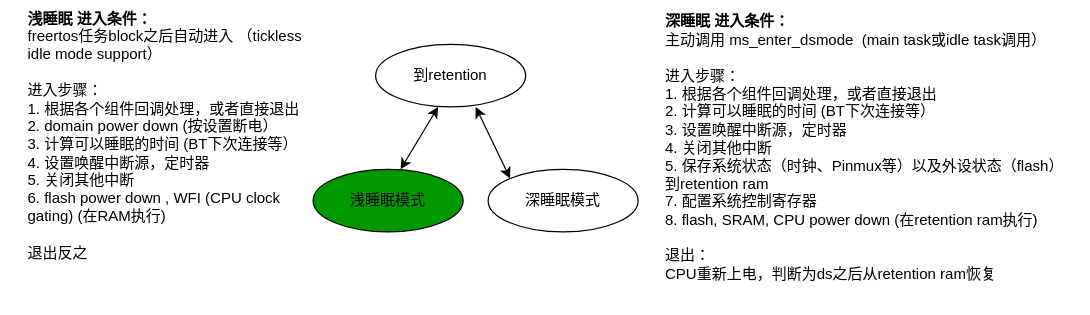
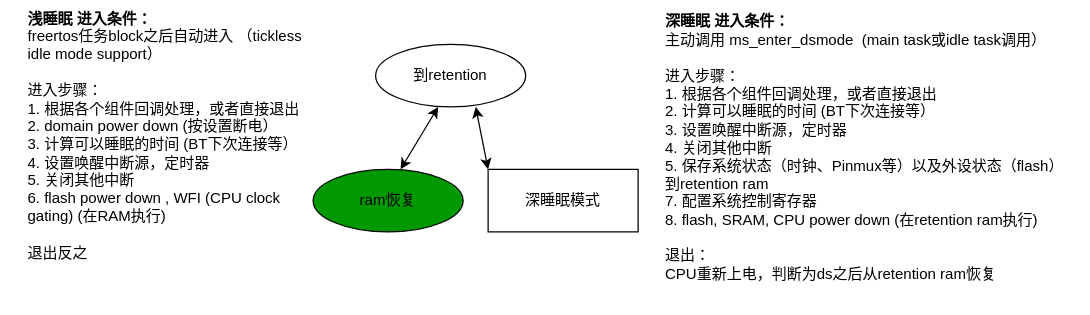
node "浅睡眠模式": label "浅睡眠模式" -> "ram恢复"
node "深睡眠模式": shape ellipse -> rectangle
